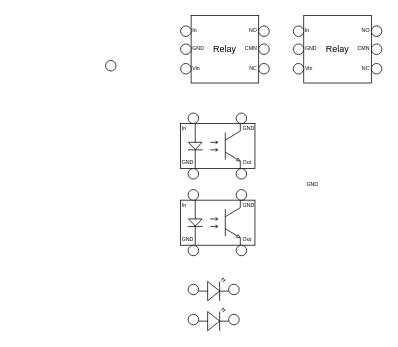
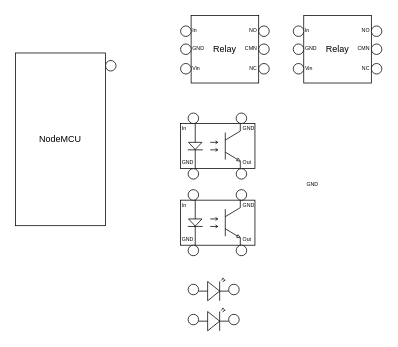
node "NodeMCU": added
